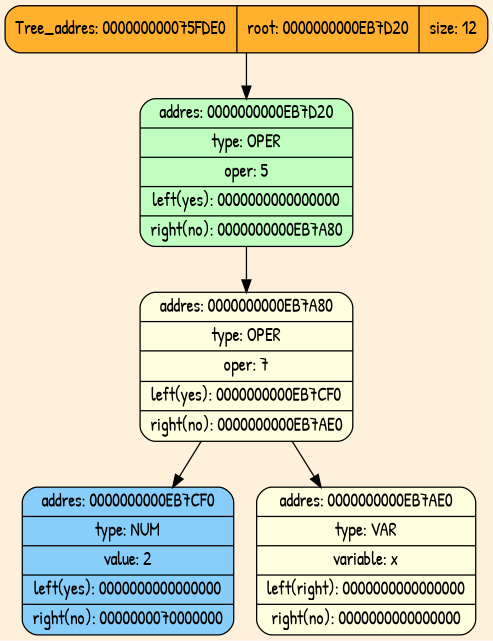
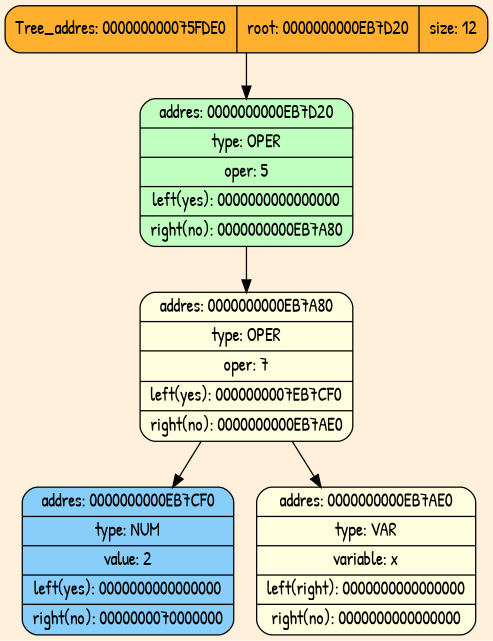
node "addres: 0000000000EB7A80": text "left(yes): 0000000000EB7CF0" -> "left(yes): 0000000007EB7CF0"
